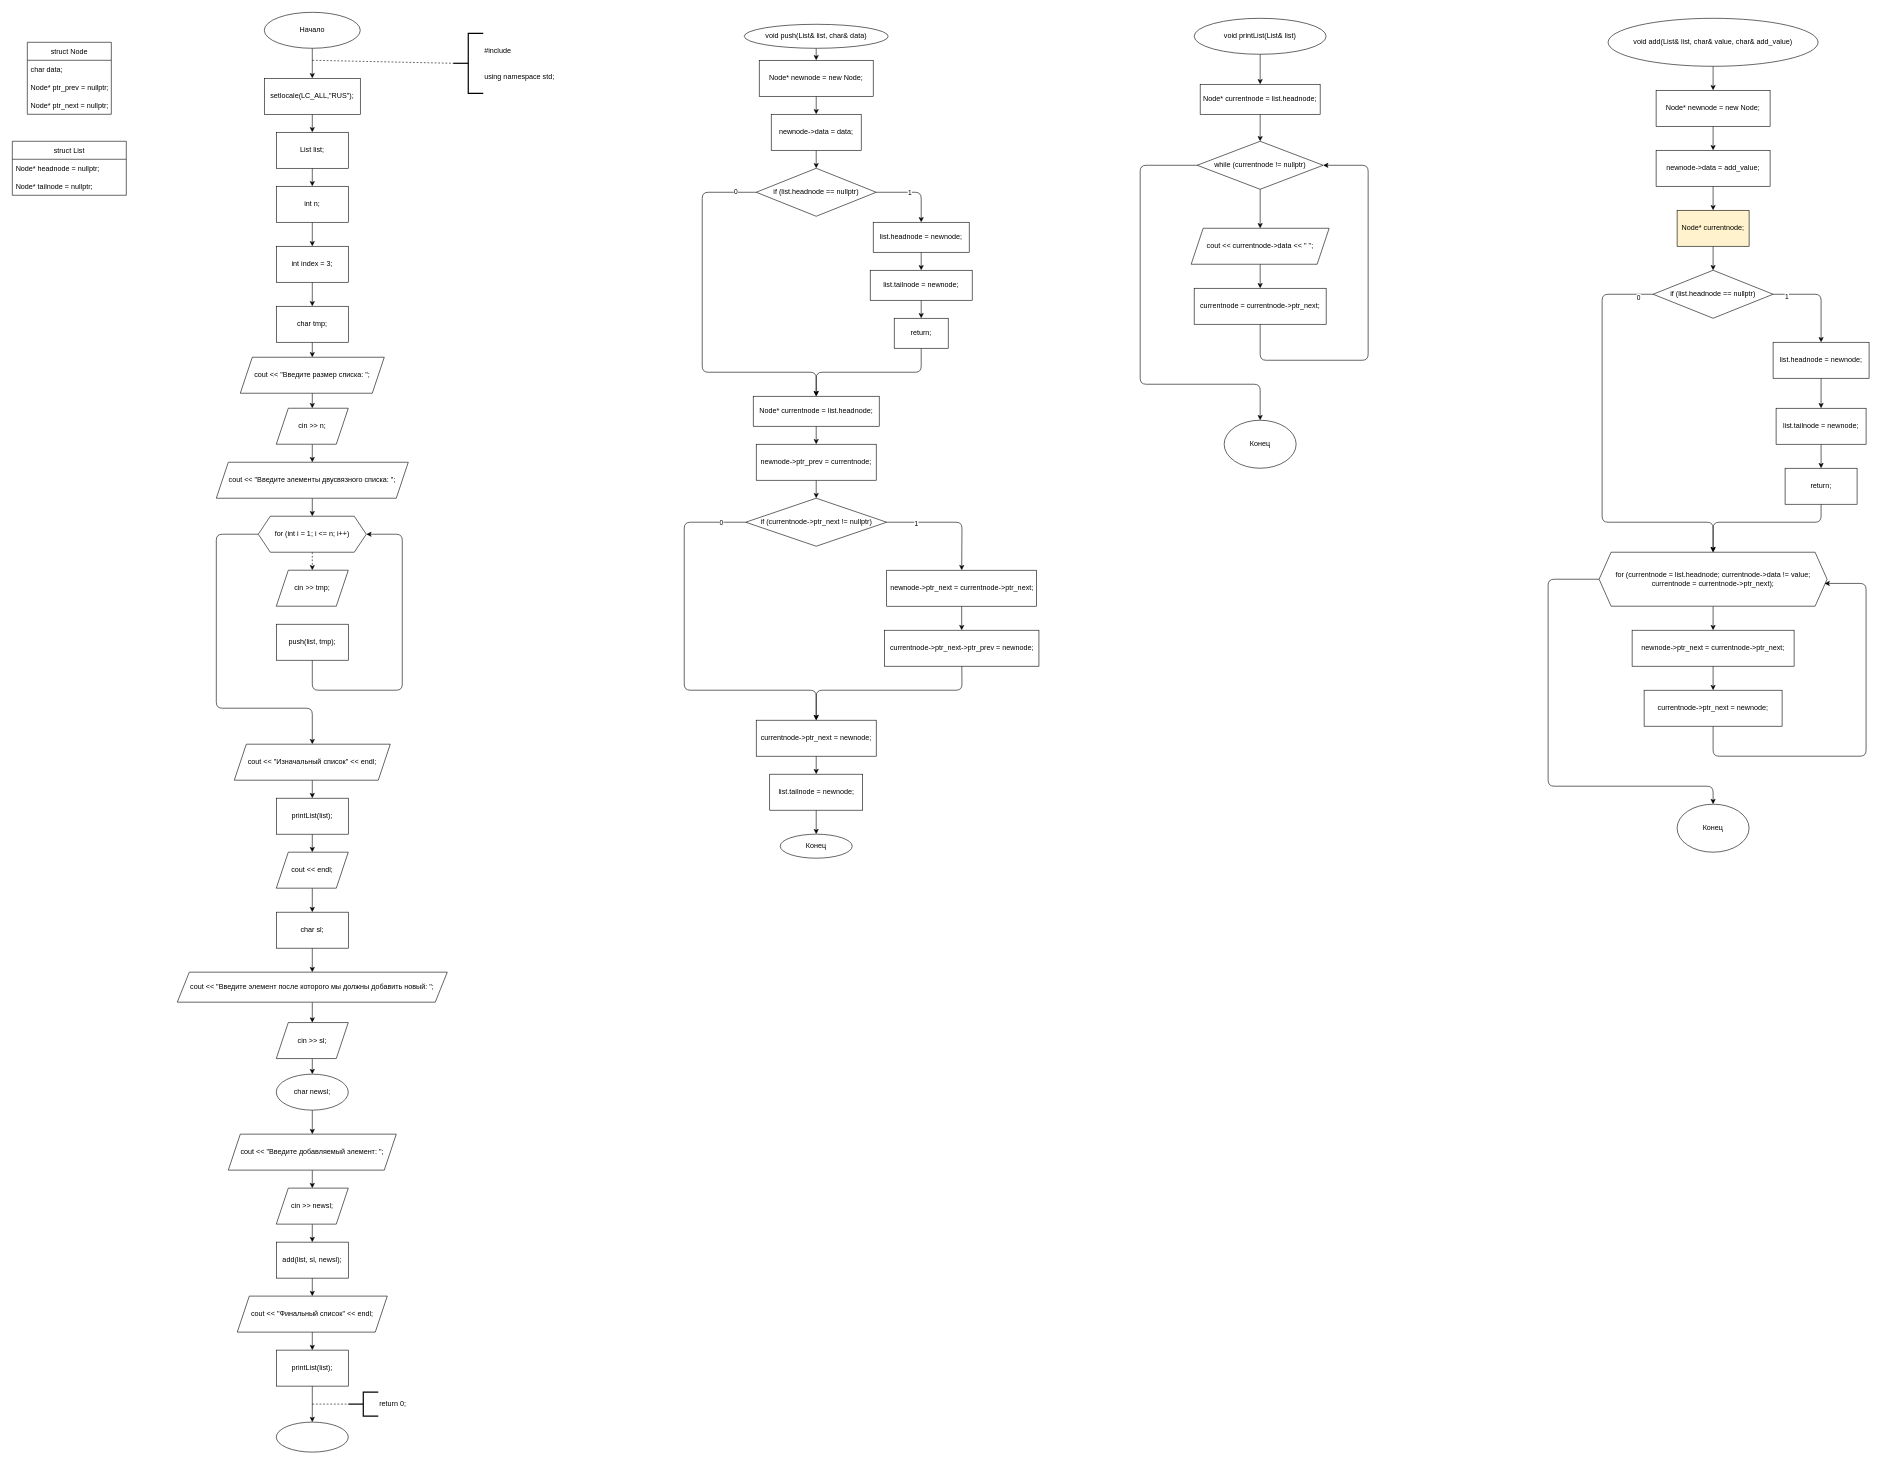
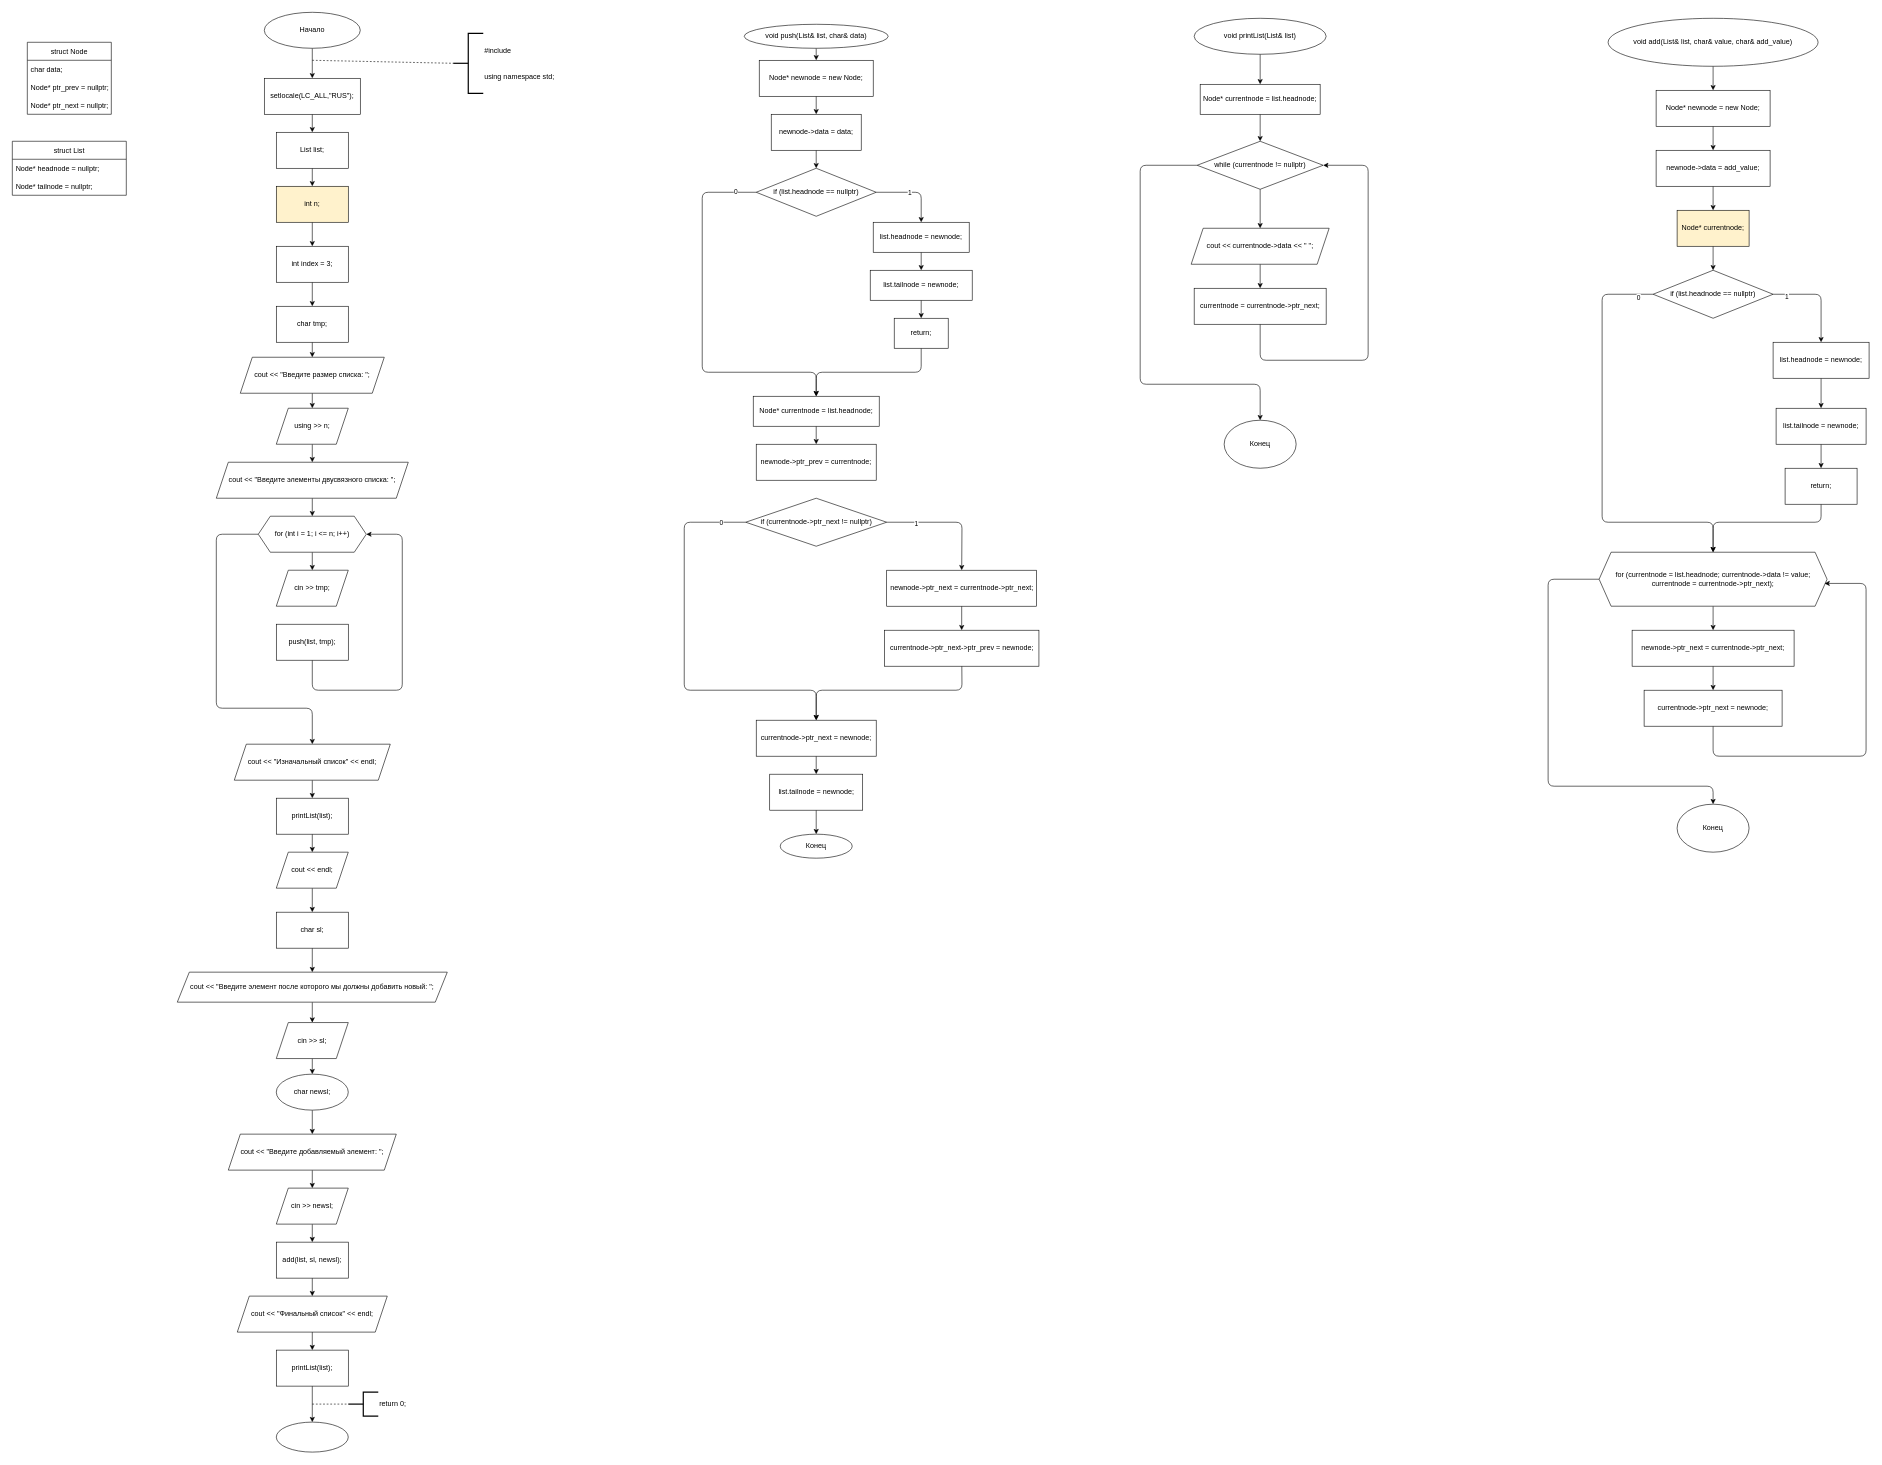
node "int n;": fillcolor #ffffff -> #fff2cc
node "cin >> n;": label "cin >> n;" -> "using >> n;"
edge "newnode->ptr_prev = currentnode;" -> "if (currentnode->ptr_next != nullptr)": removed
edge "for (int i = 1; i <= n; i++)" -> "cin >> tmp;": style dashed -> solid
